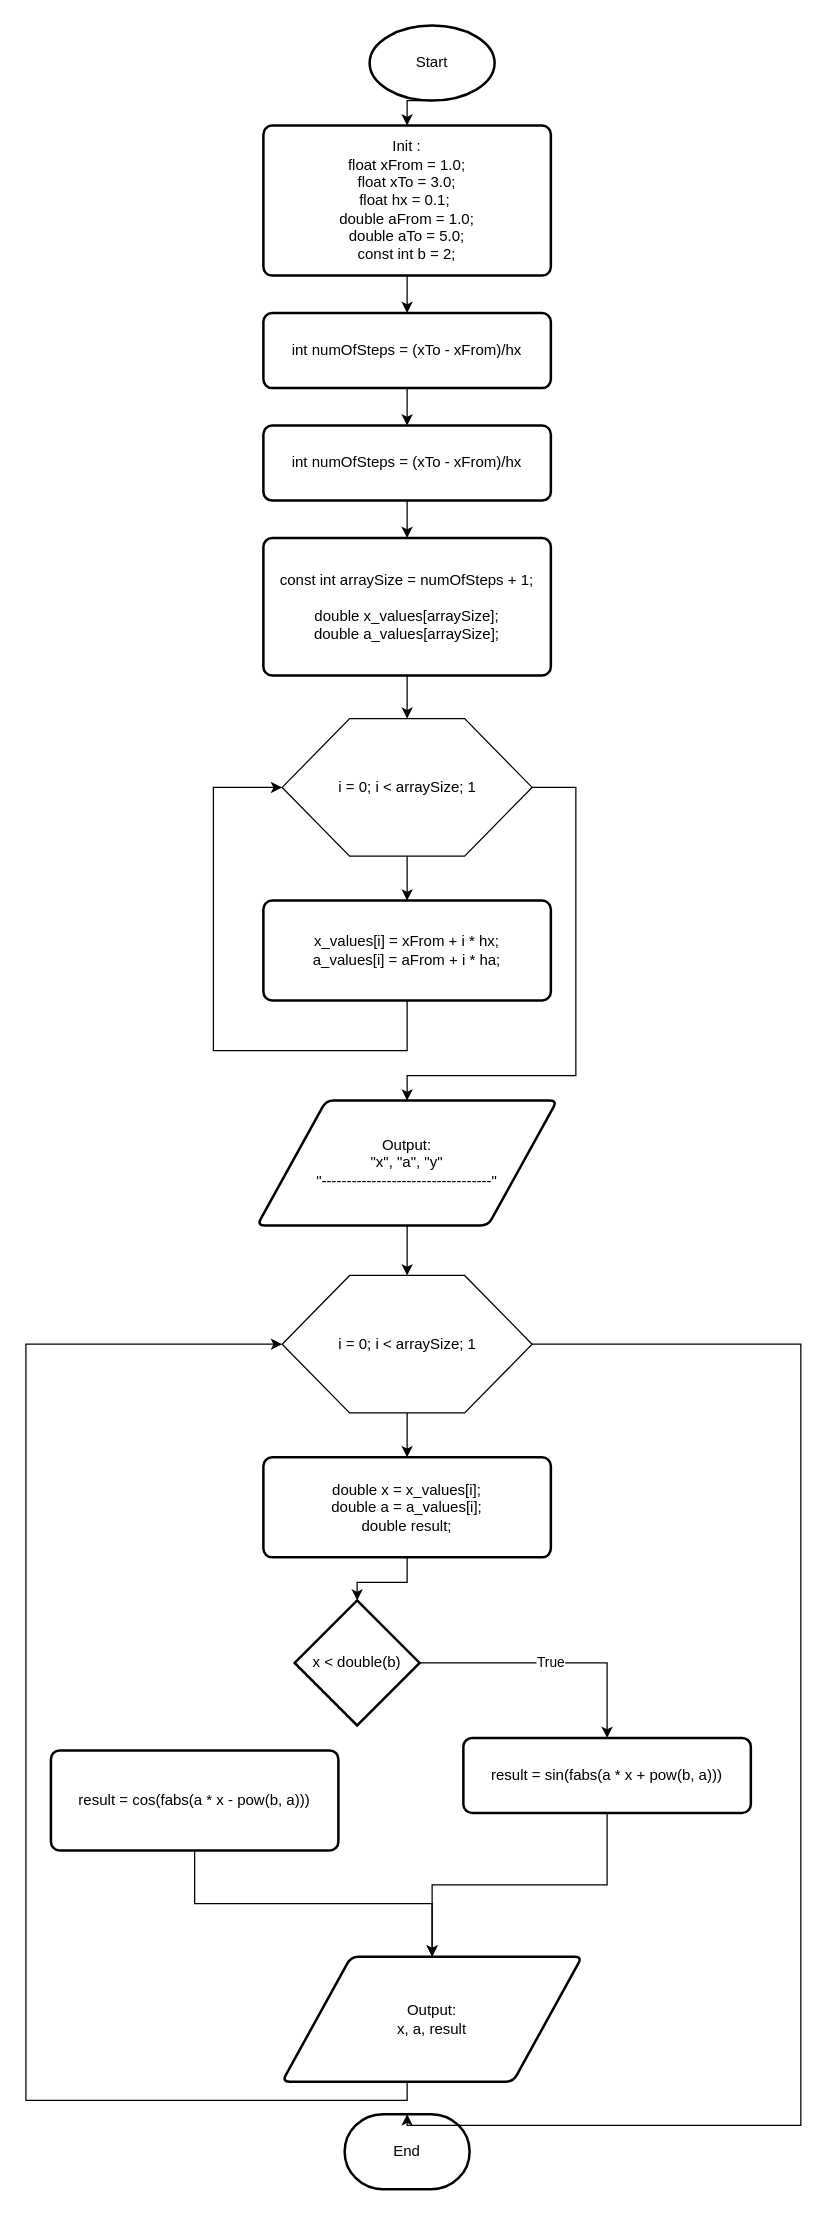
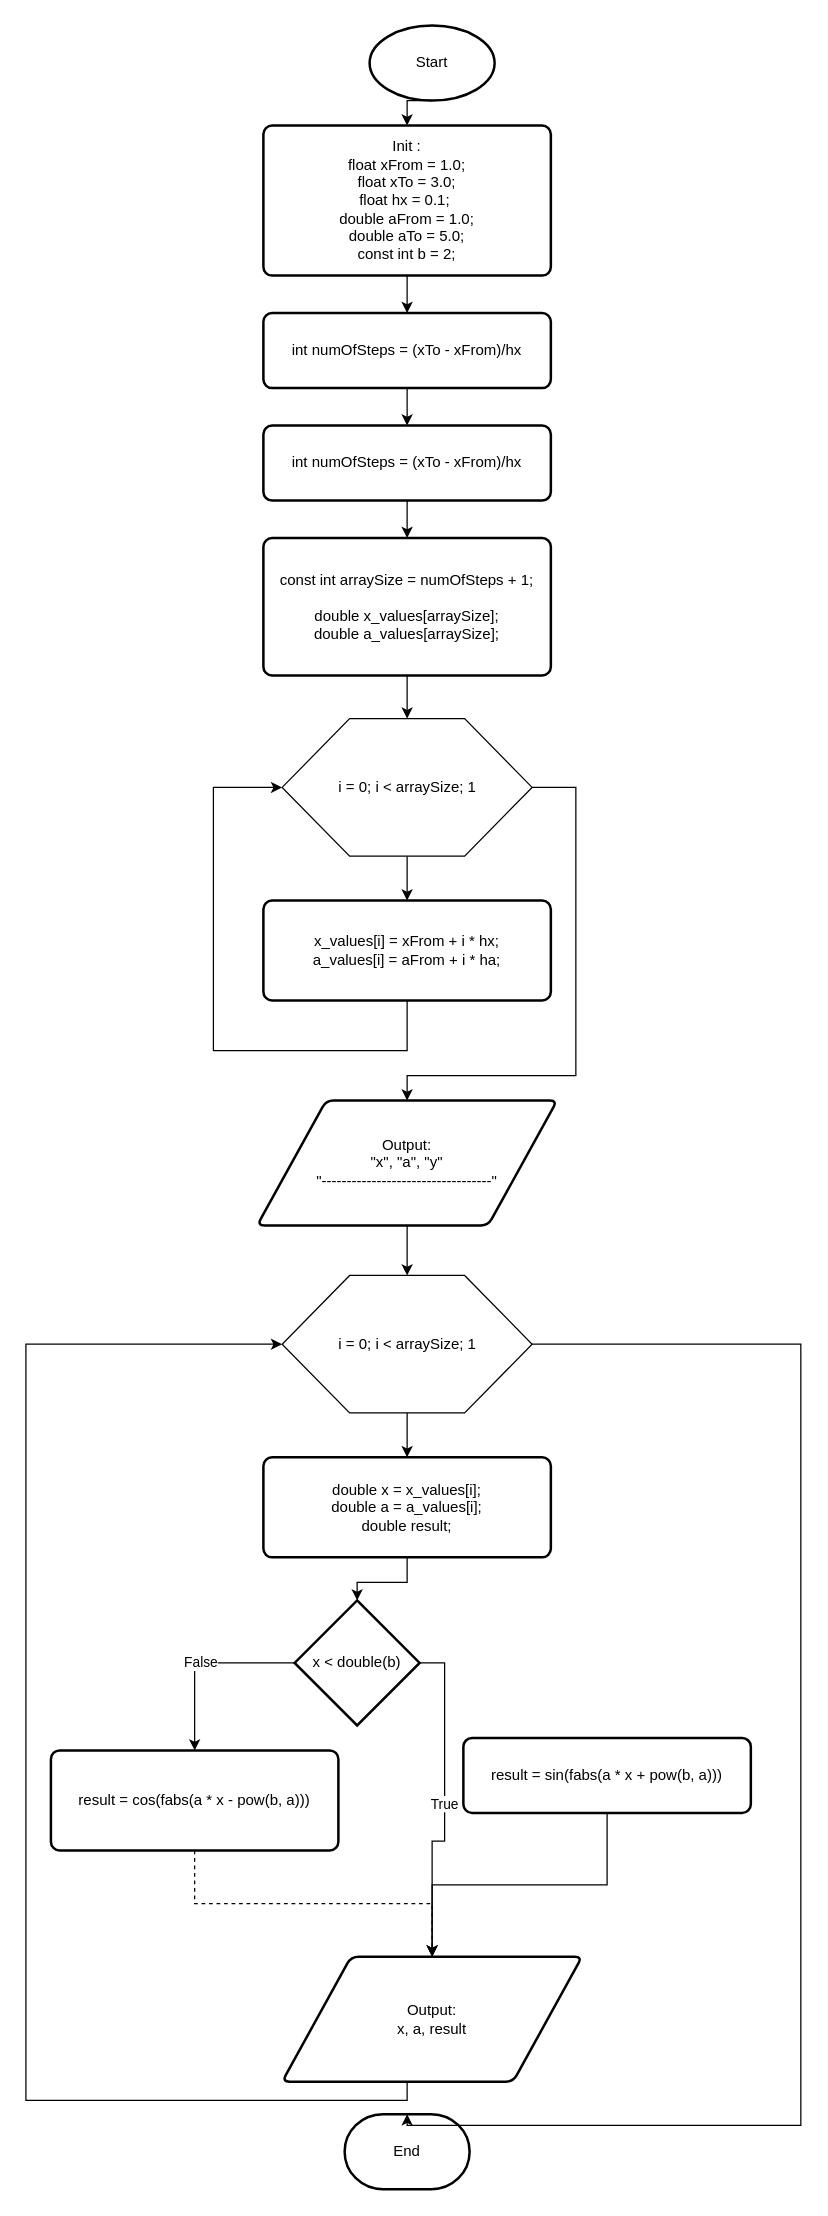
edge "x < double(b)" -> "result = cos(fabs(a * x - pow(b, a)))": added, label "False"
edge "x < double(b)" -> "result = sin(fabs(a * x + pow(b, a)))": now "x < double(b)" -> "Output: x, a, result"
edge "result = cos(fabs(a * x - pow(b, a)))" -> "Output: x, a, result": style solid -> dashed
